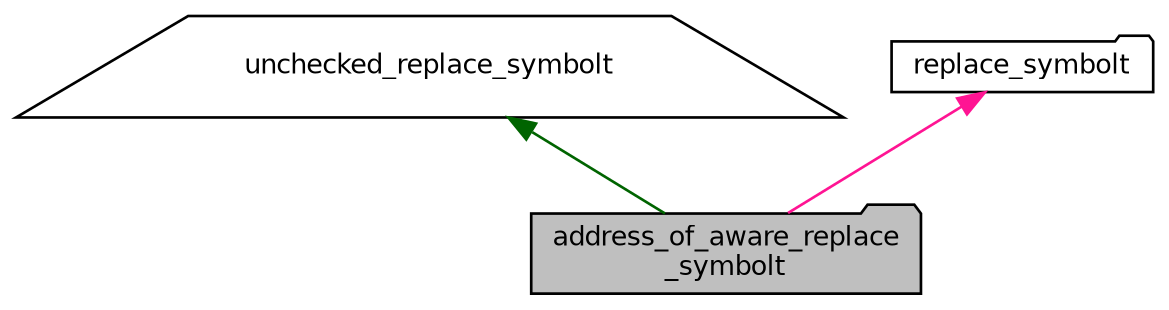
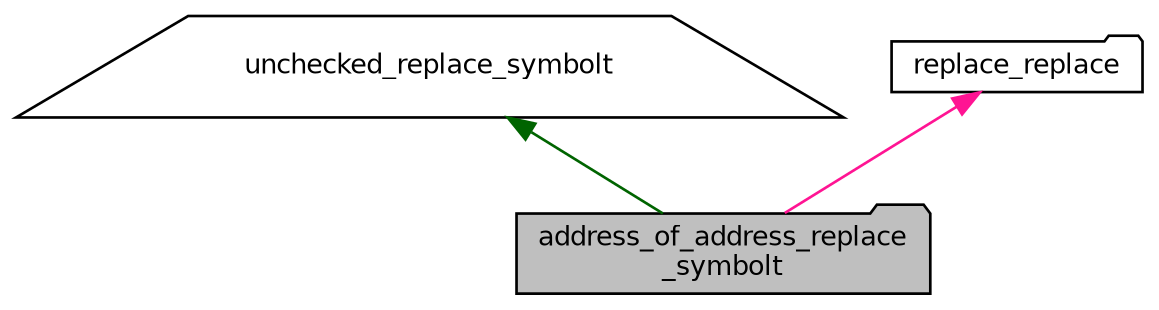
node "replace_symbolt": label "replace_symbolt" -> "replace_replace"
node "address_of_aware_replace _symbolt": label "address_of_aware_replace _symbolt" -> "address_of_address_replace _symbolt"
